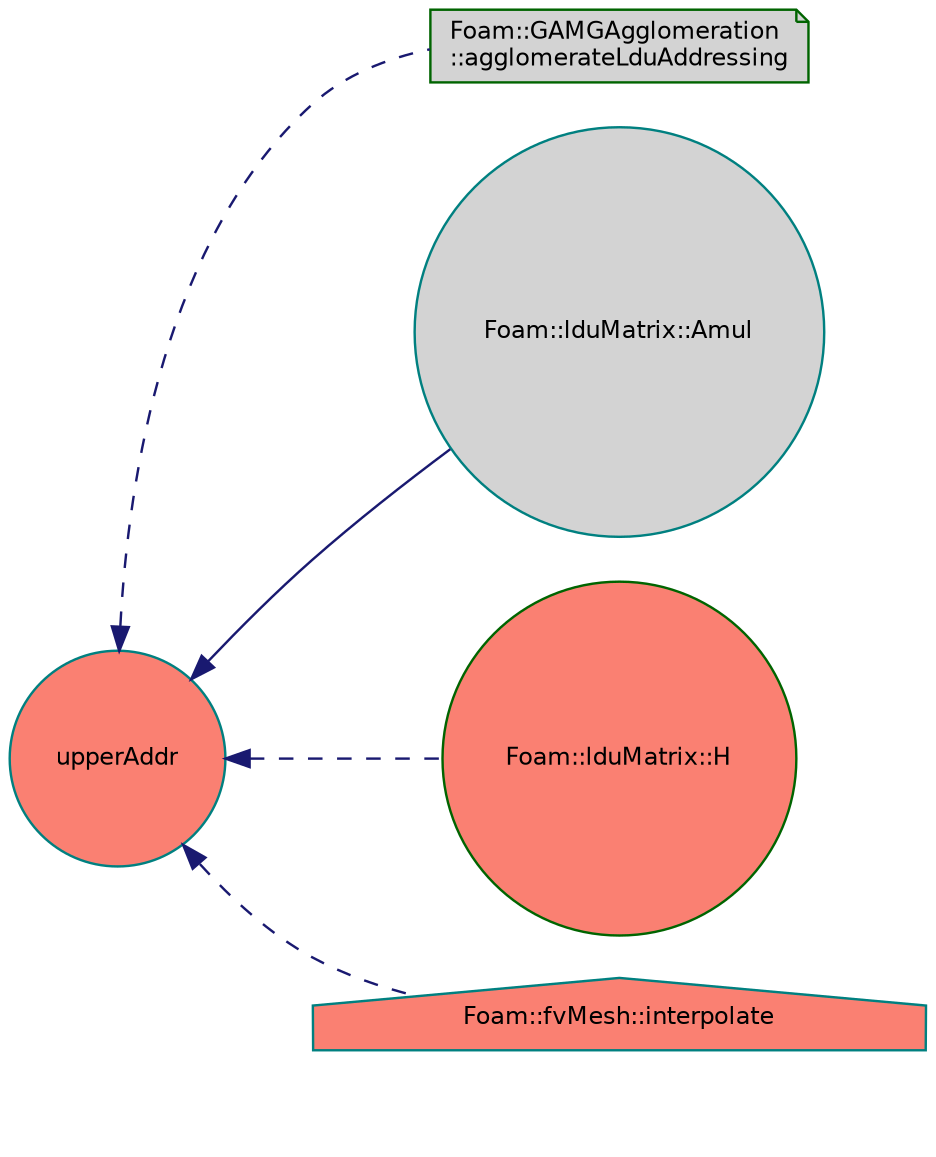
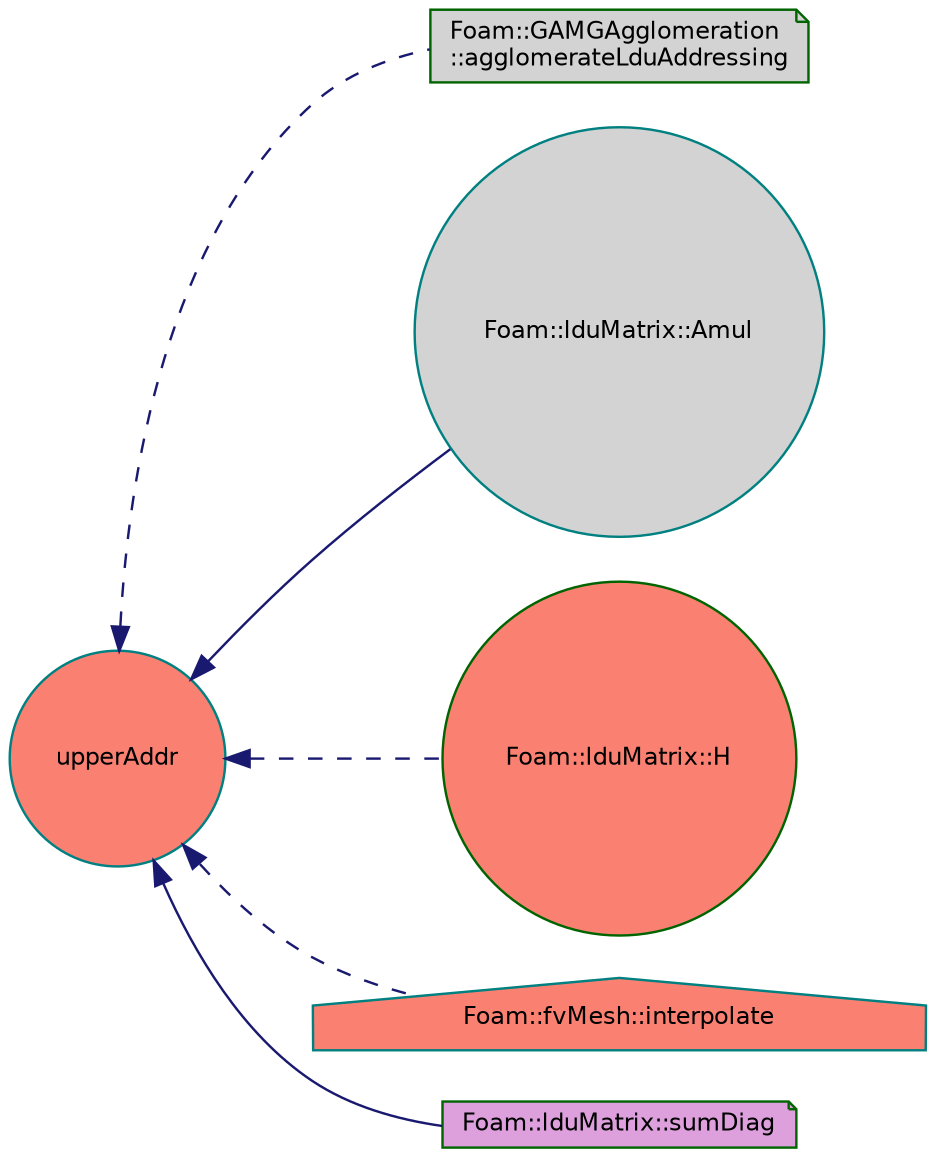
node "Foam::lduMatrix::sumDiag": added
